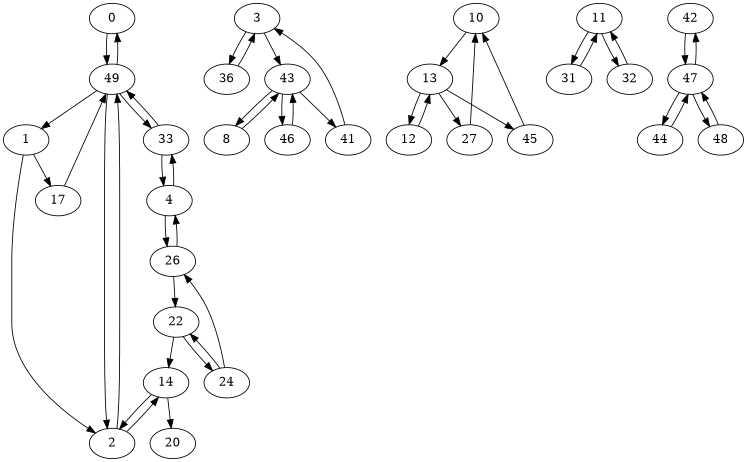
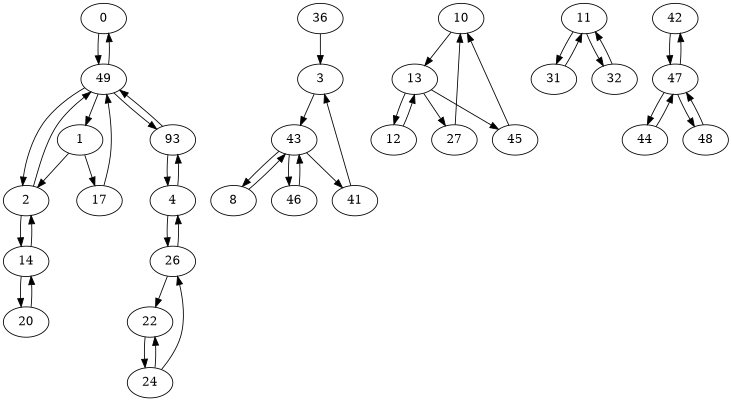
edge "3" -> "36": removed
node "33": label "33" -> "93"
edge "22" -> "14": now "20" -> "14"
